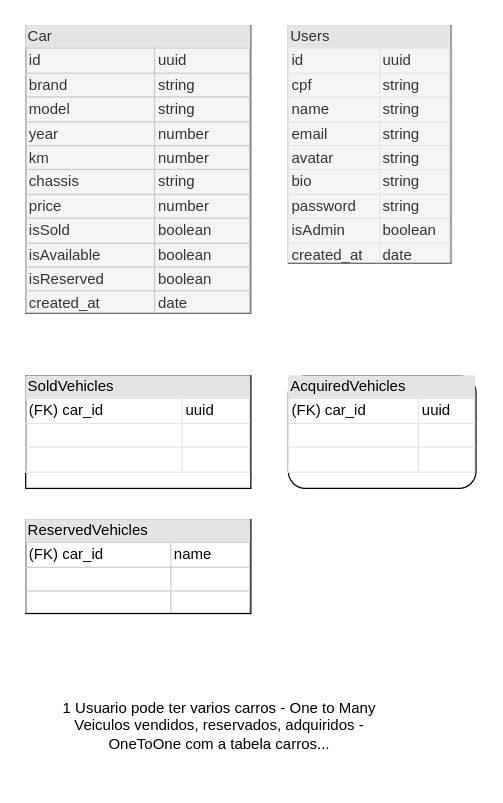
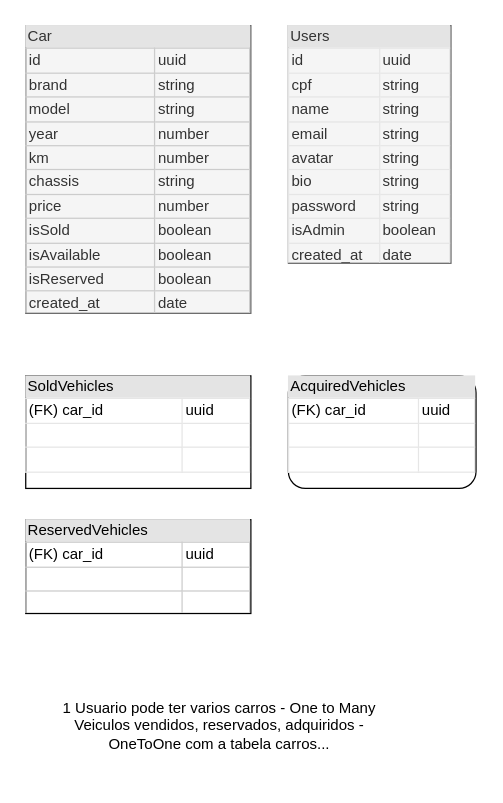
node "ReservedVehicles (FK) car_id name": label "ReservedVehicles (FK) car_id name" -> "ReservedVehicles (FK) car_id uuid"
